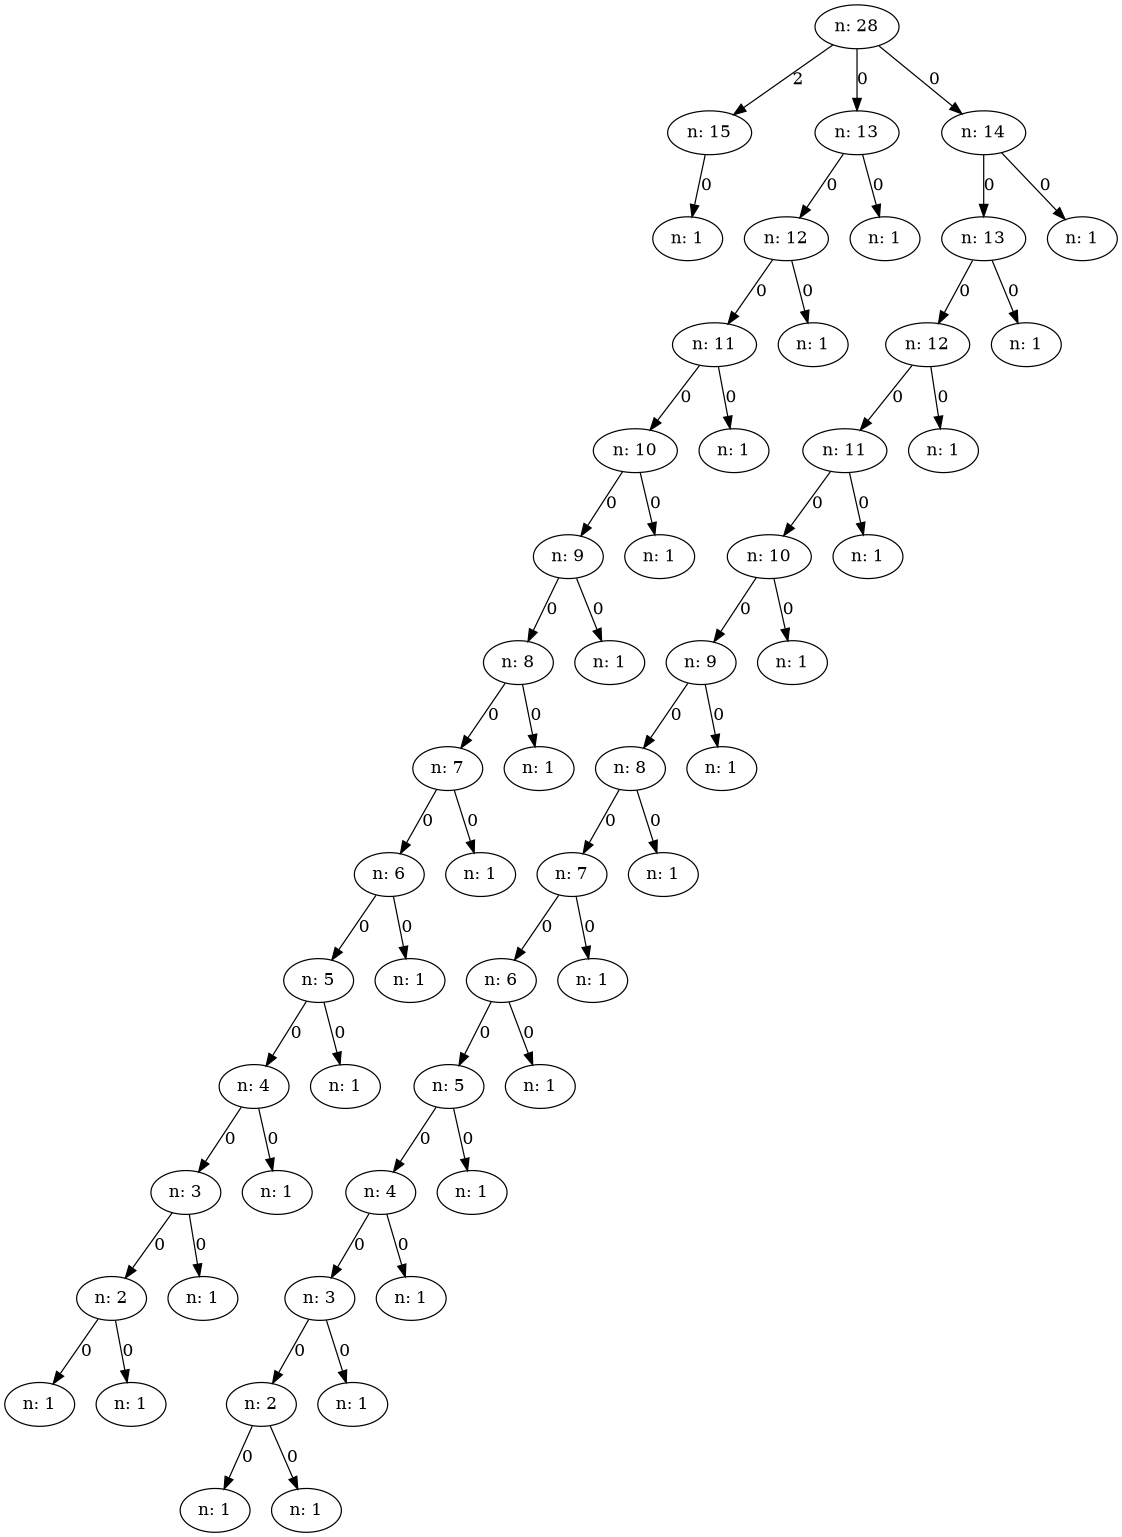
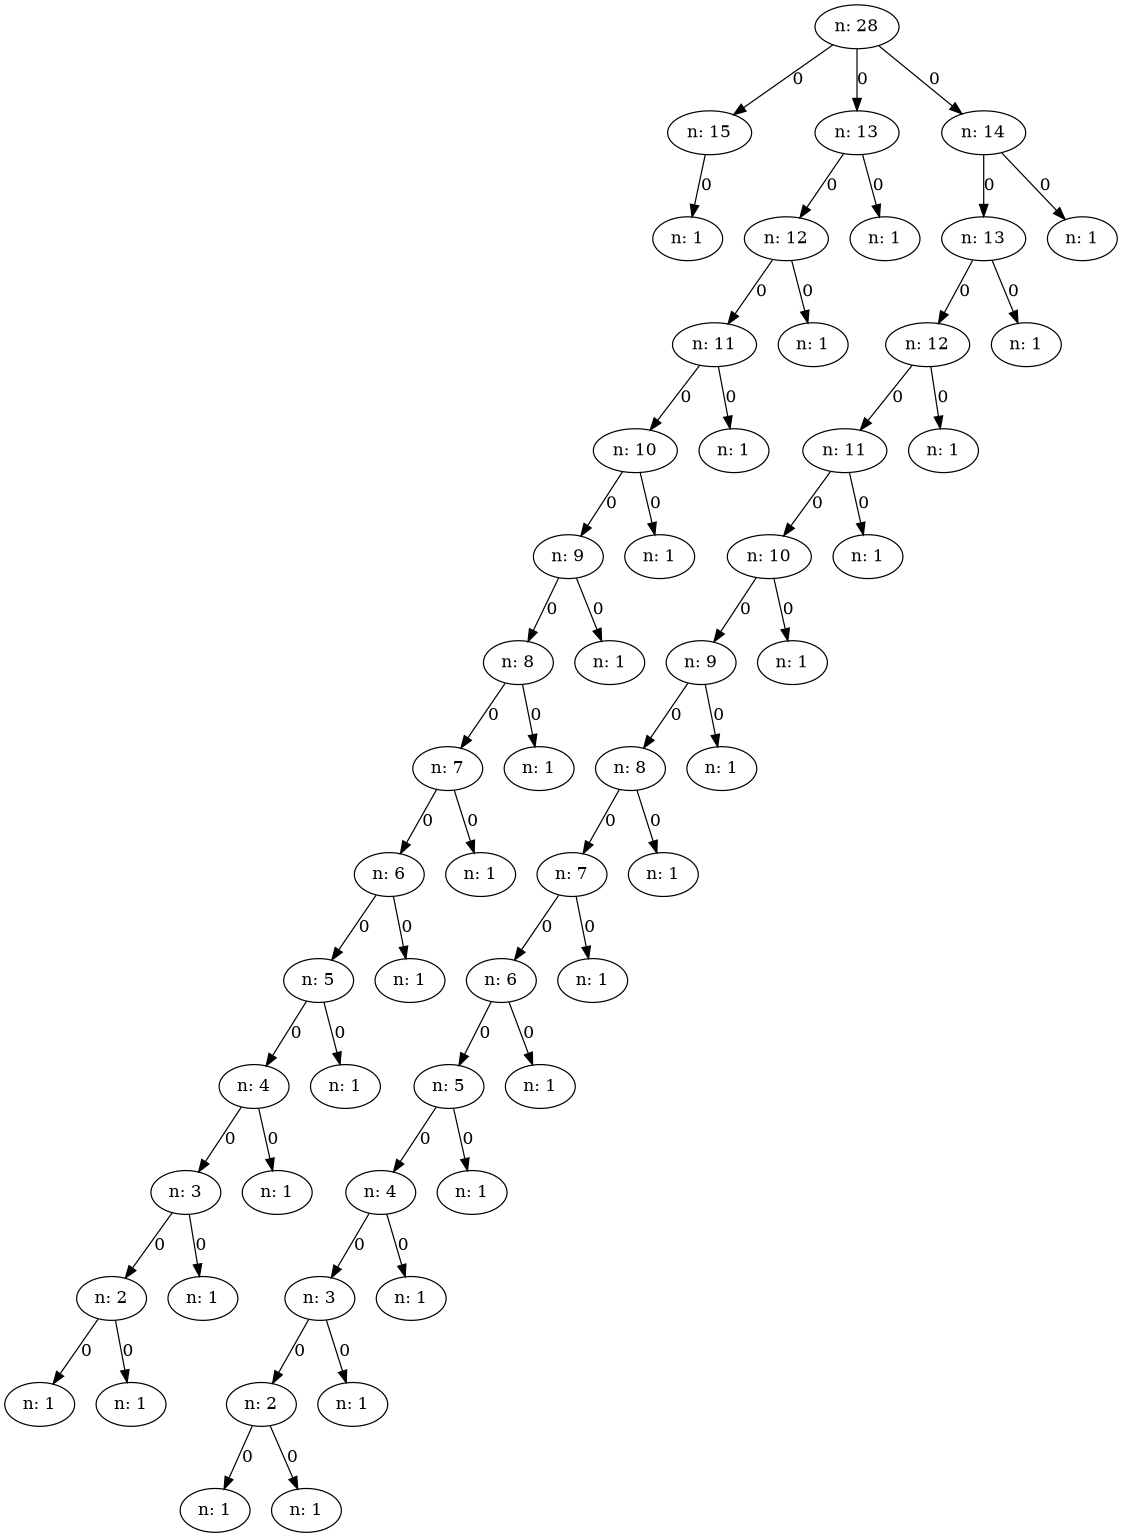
edge "n: 28" -> "n: 15": label "2" -> "0"
